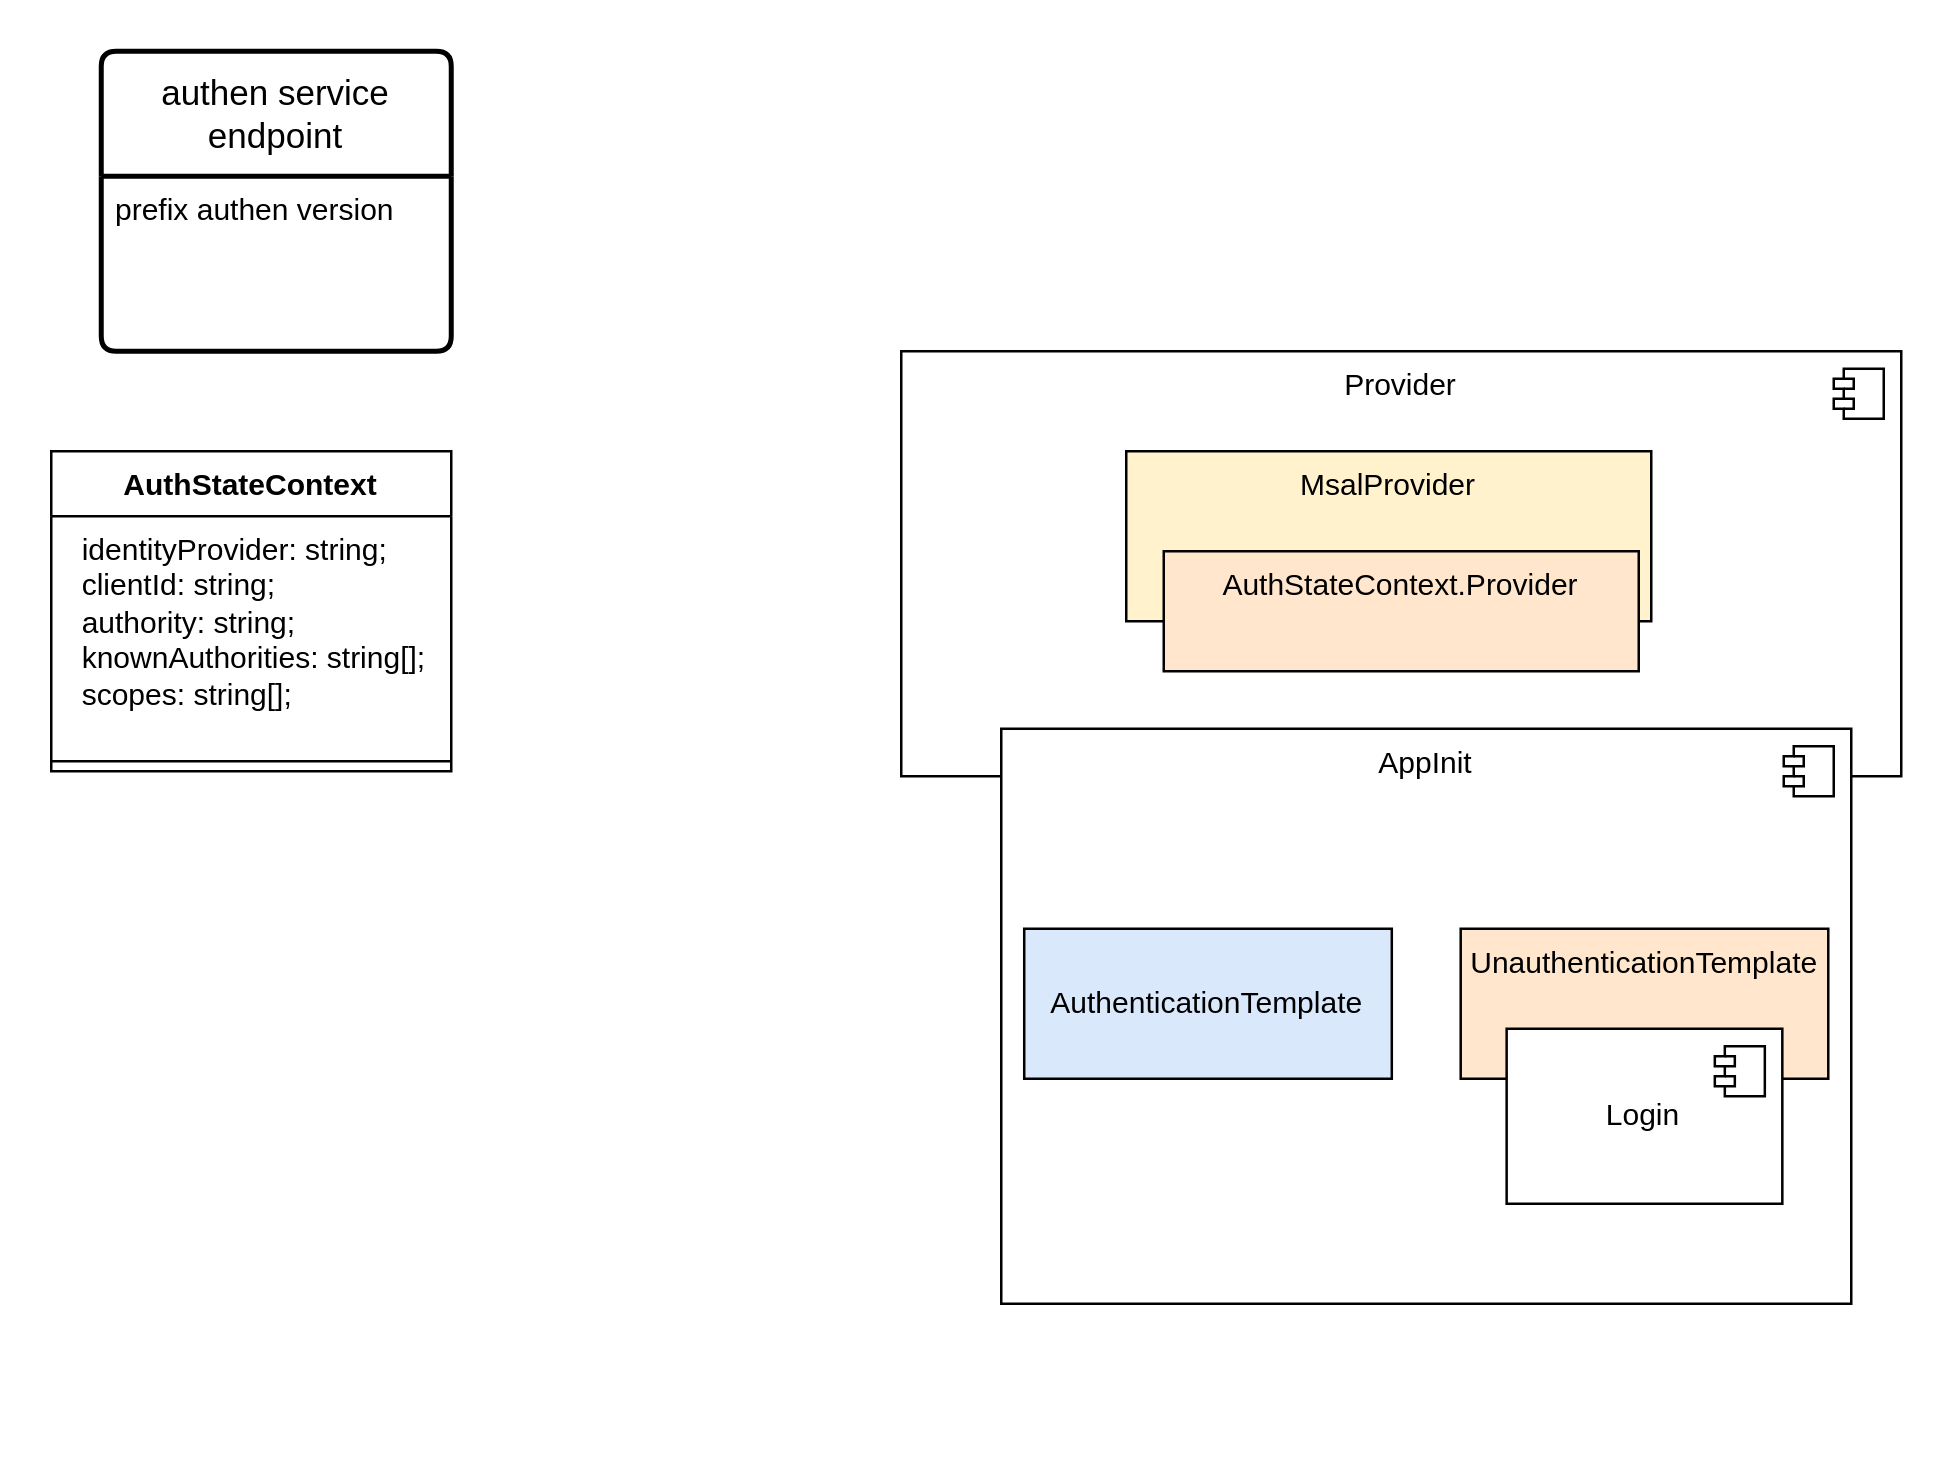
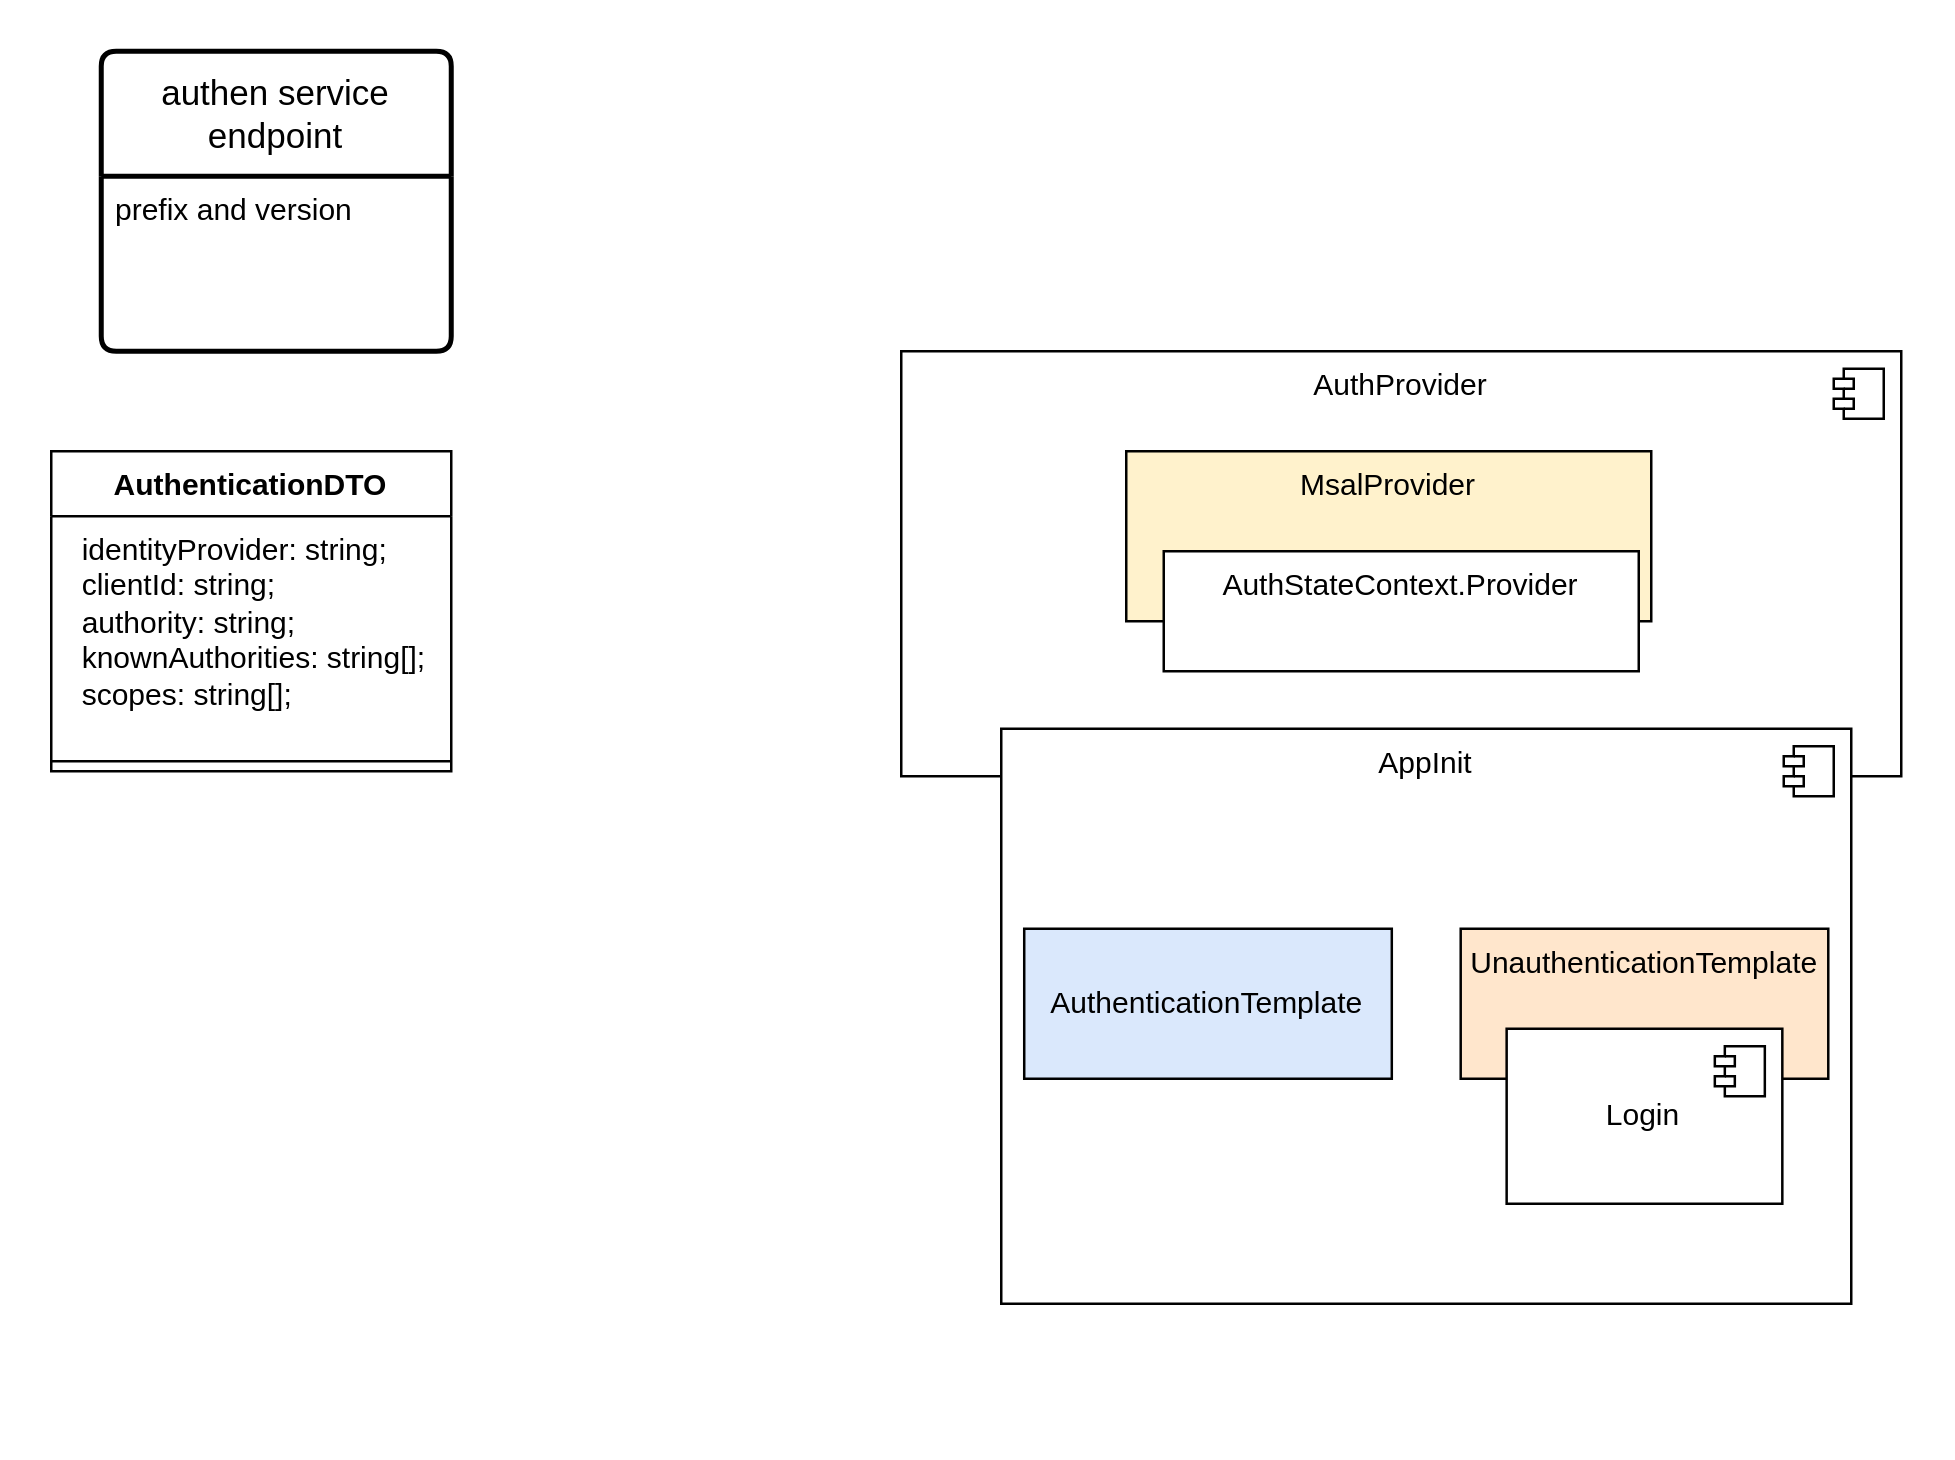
node "prefix authen version": label "prefix authen version" -> "prefix and version"
node "Provider": label "Provider" -> "AuthProvider"
node "AuthStateContext": label "AuthStateContext" -> "AuthenticationDTO"
node "AuthStateContext.Provider": fillcolor #ffe6cc -> #ffffff
